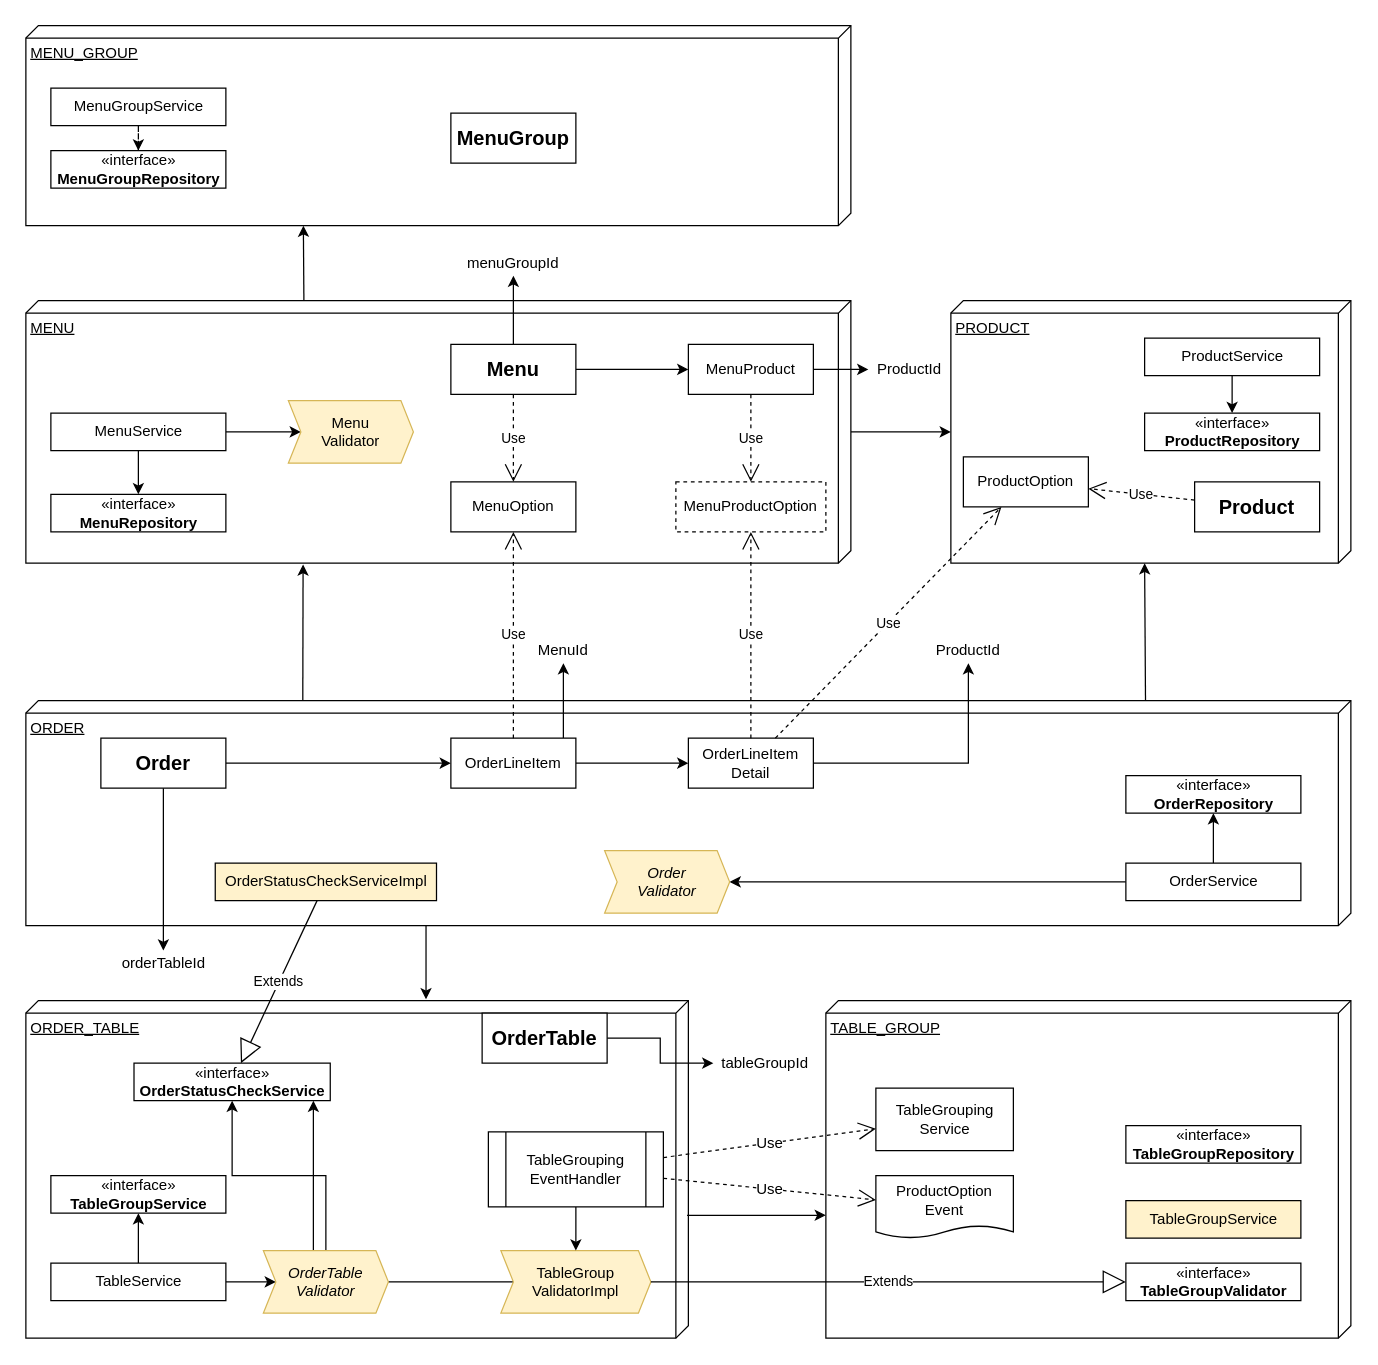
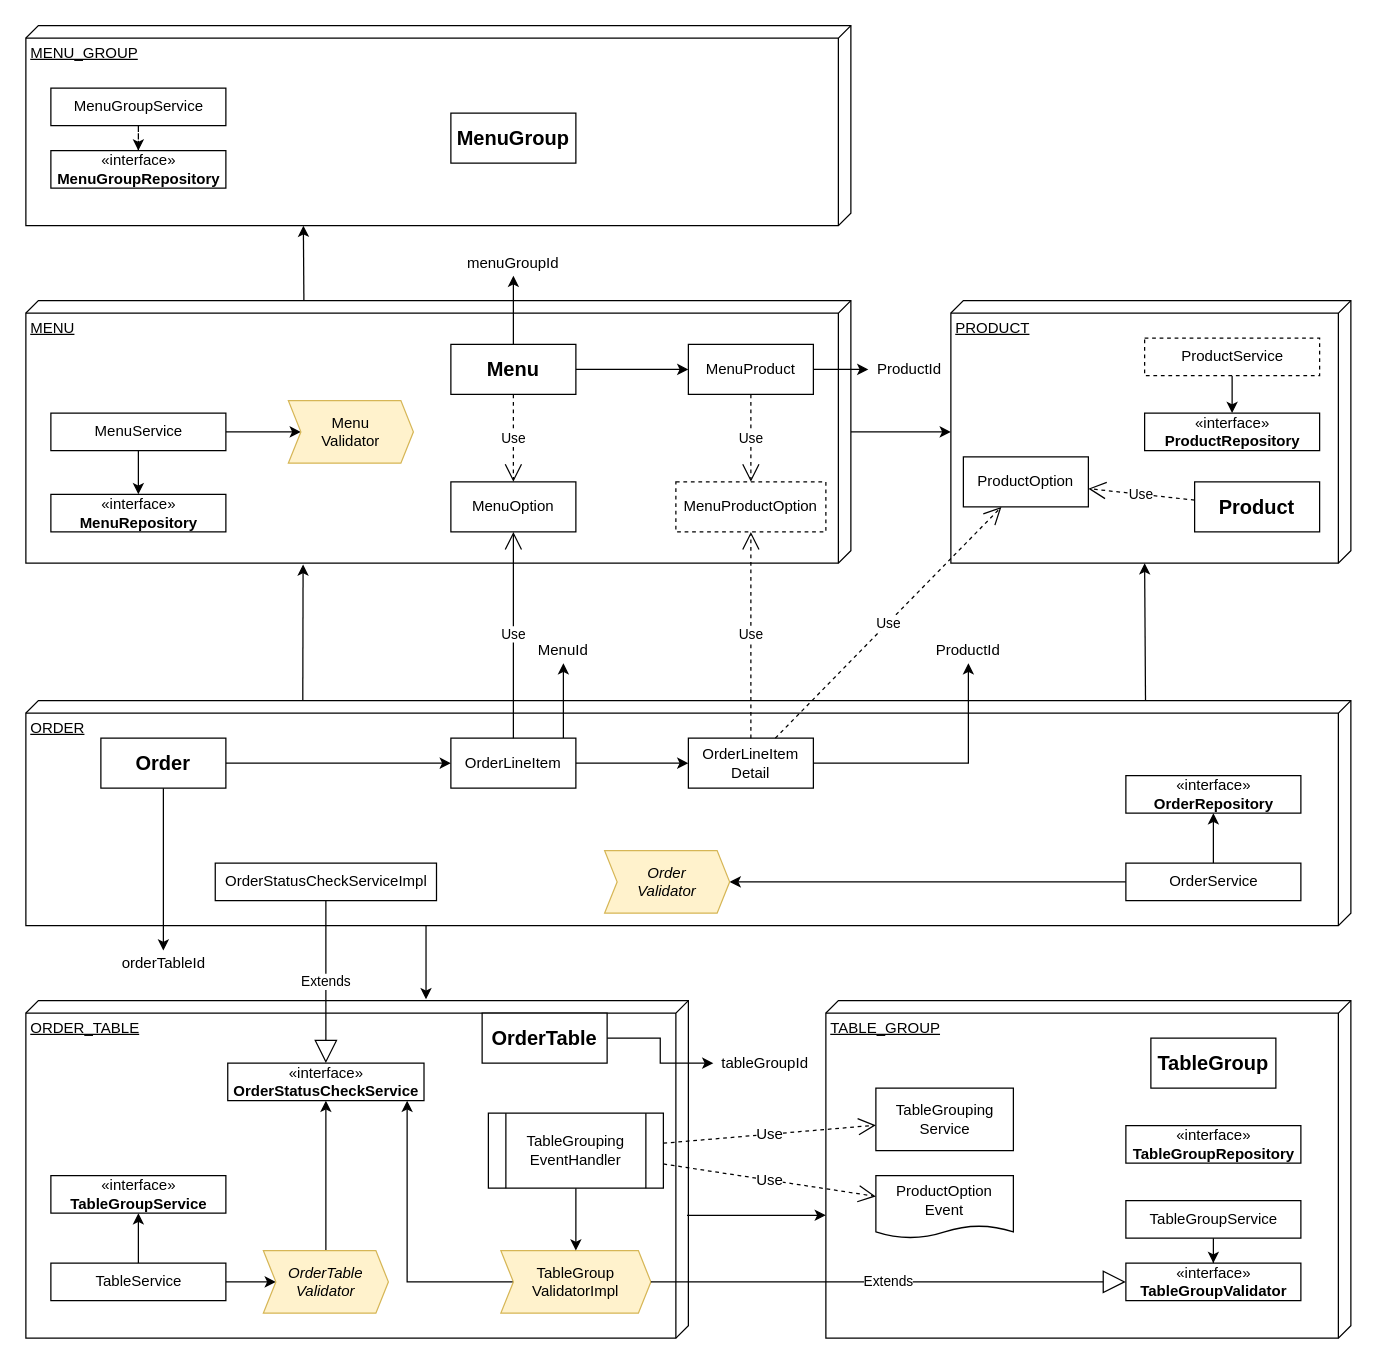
node "ProductService": style solid -> dashed
edge "OrderLineItem" -> "MenuOption": style dashed -> solid
node "OrderStatusCheckServiceImpl": fillcolor #fff2cc -> #ffffff
node "TableGroup": added
node "«interface» OrderStatusCheckService": moved (232, 1082) -> (326, 1082)
node "TableGrouping EventHandler": moved (576, 1169) -> (576, 1151)
node "TableGroupService": fillcolor #fff2cc -> #ffffff
edge "TableGroupService" -> "«interface» TableGroupValidator": added
